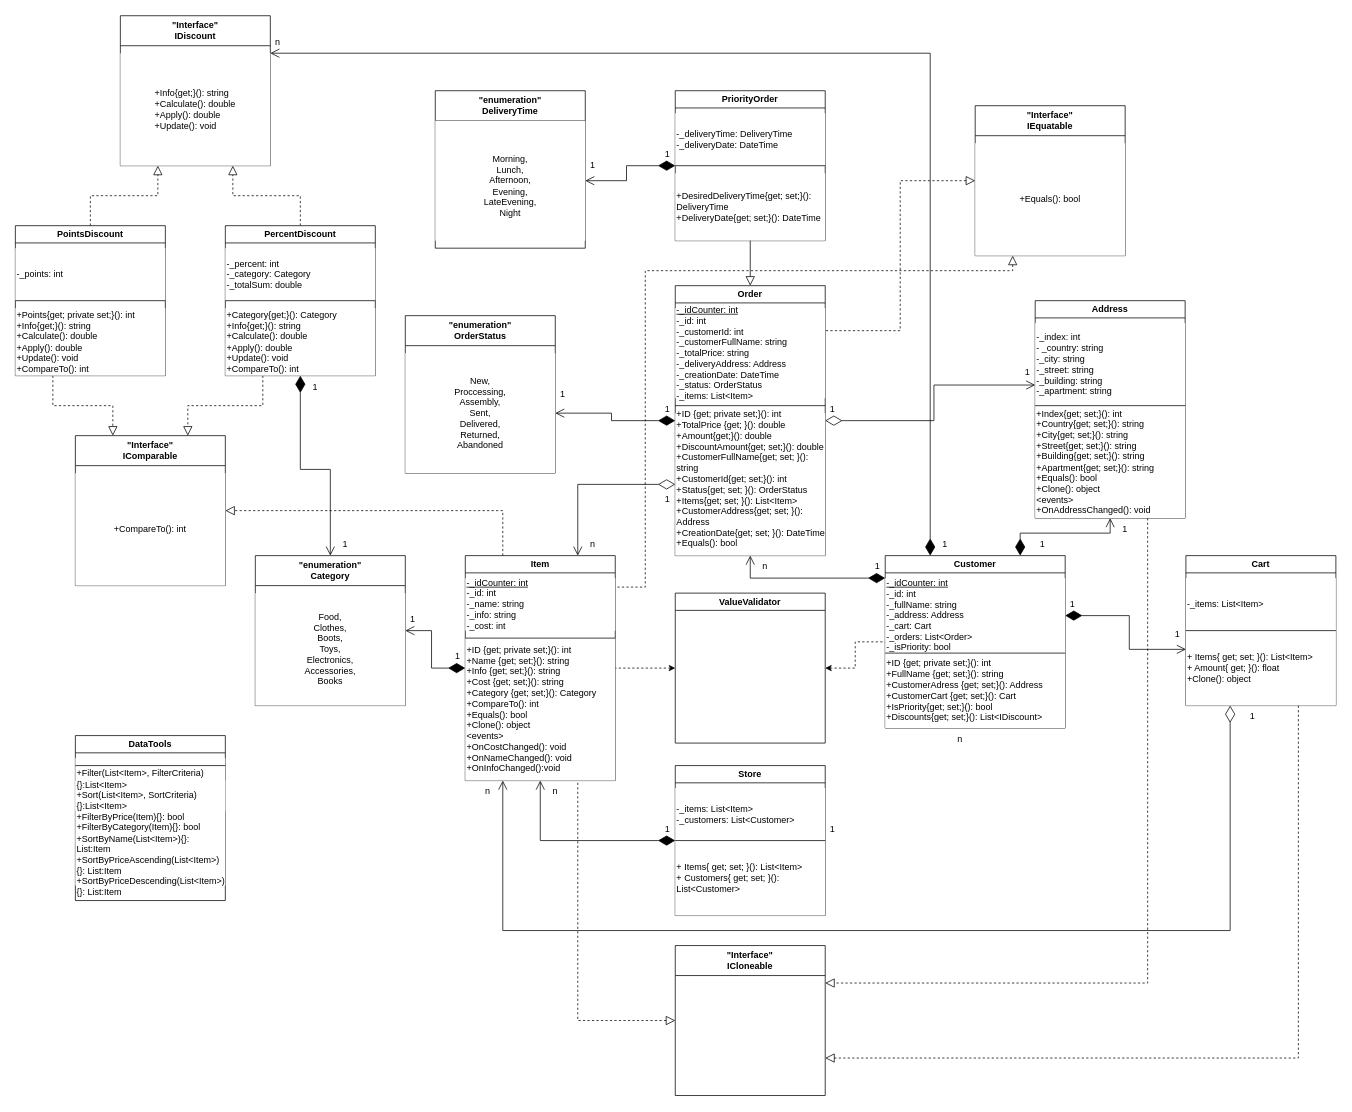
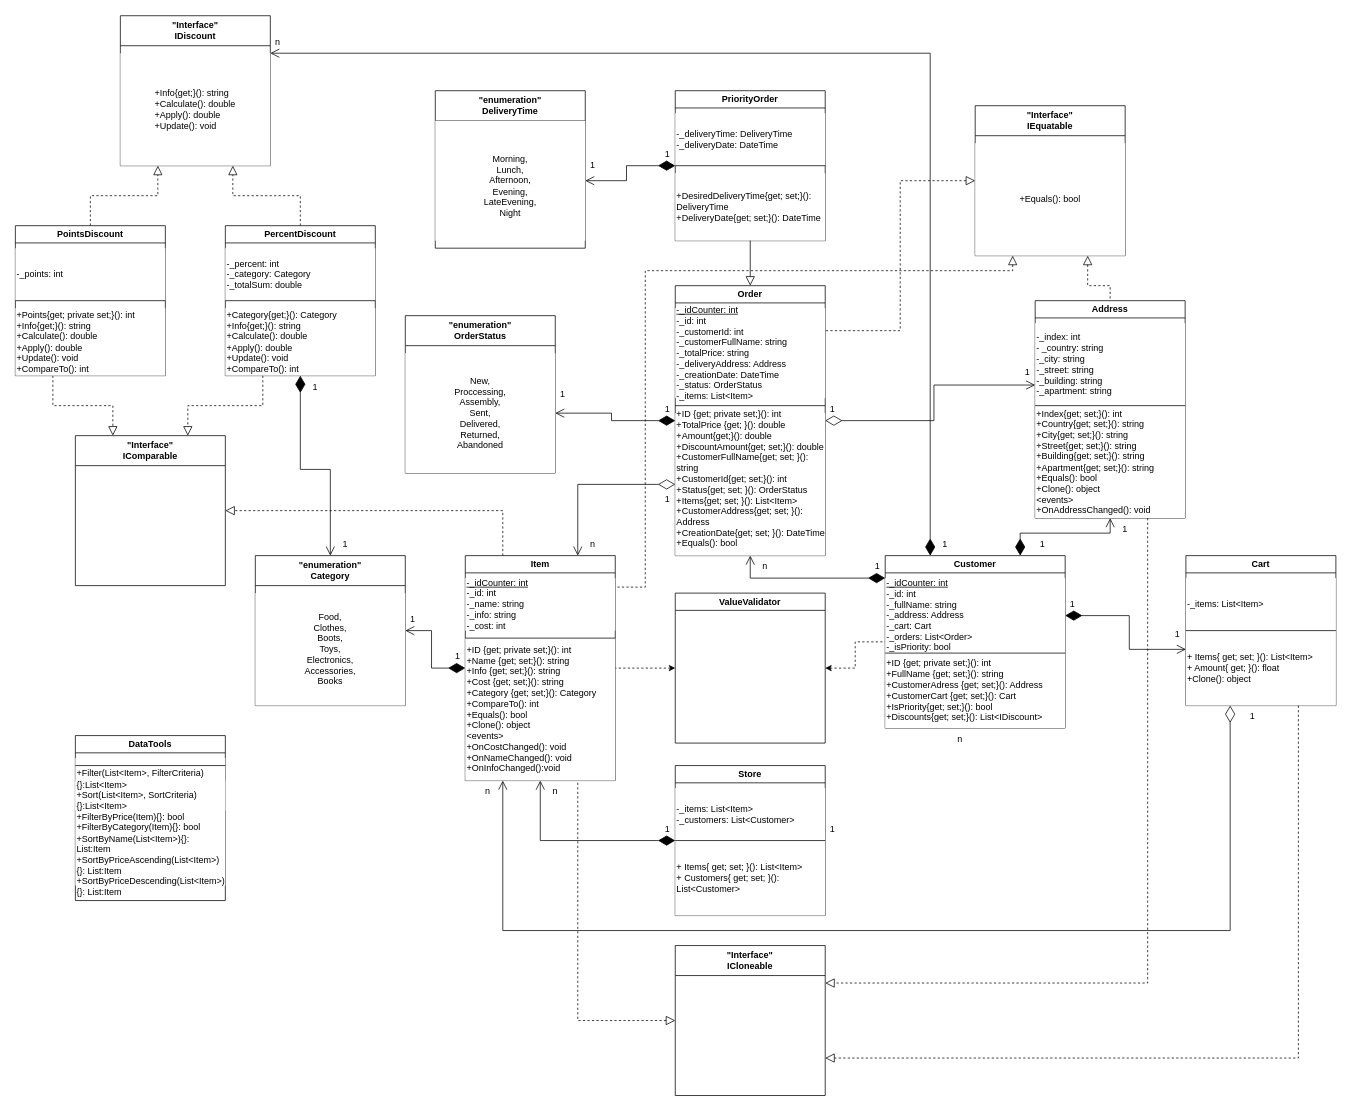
edge "Address" -> "+Equals(): bool": added
node "+CompareTo(): int": removed
